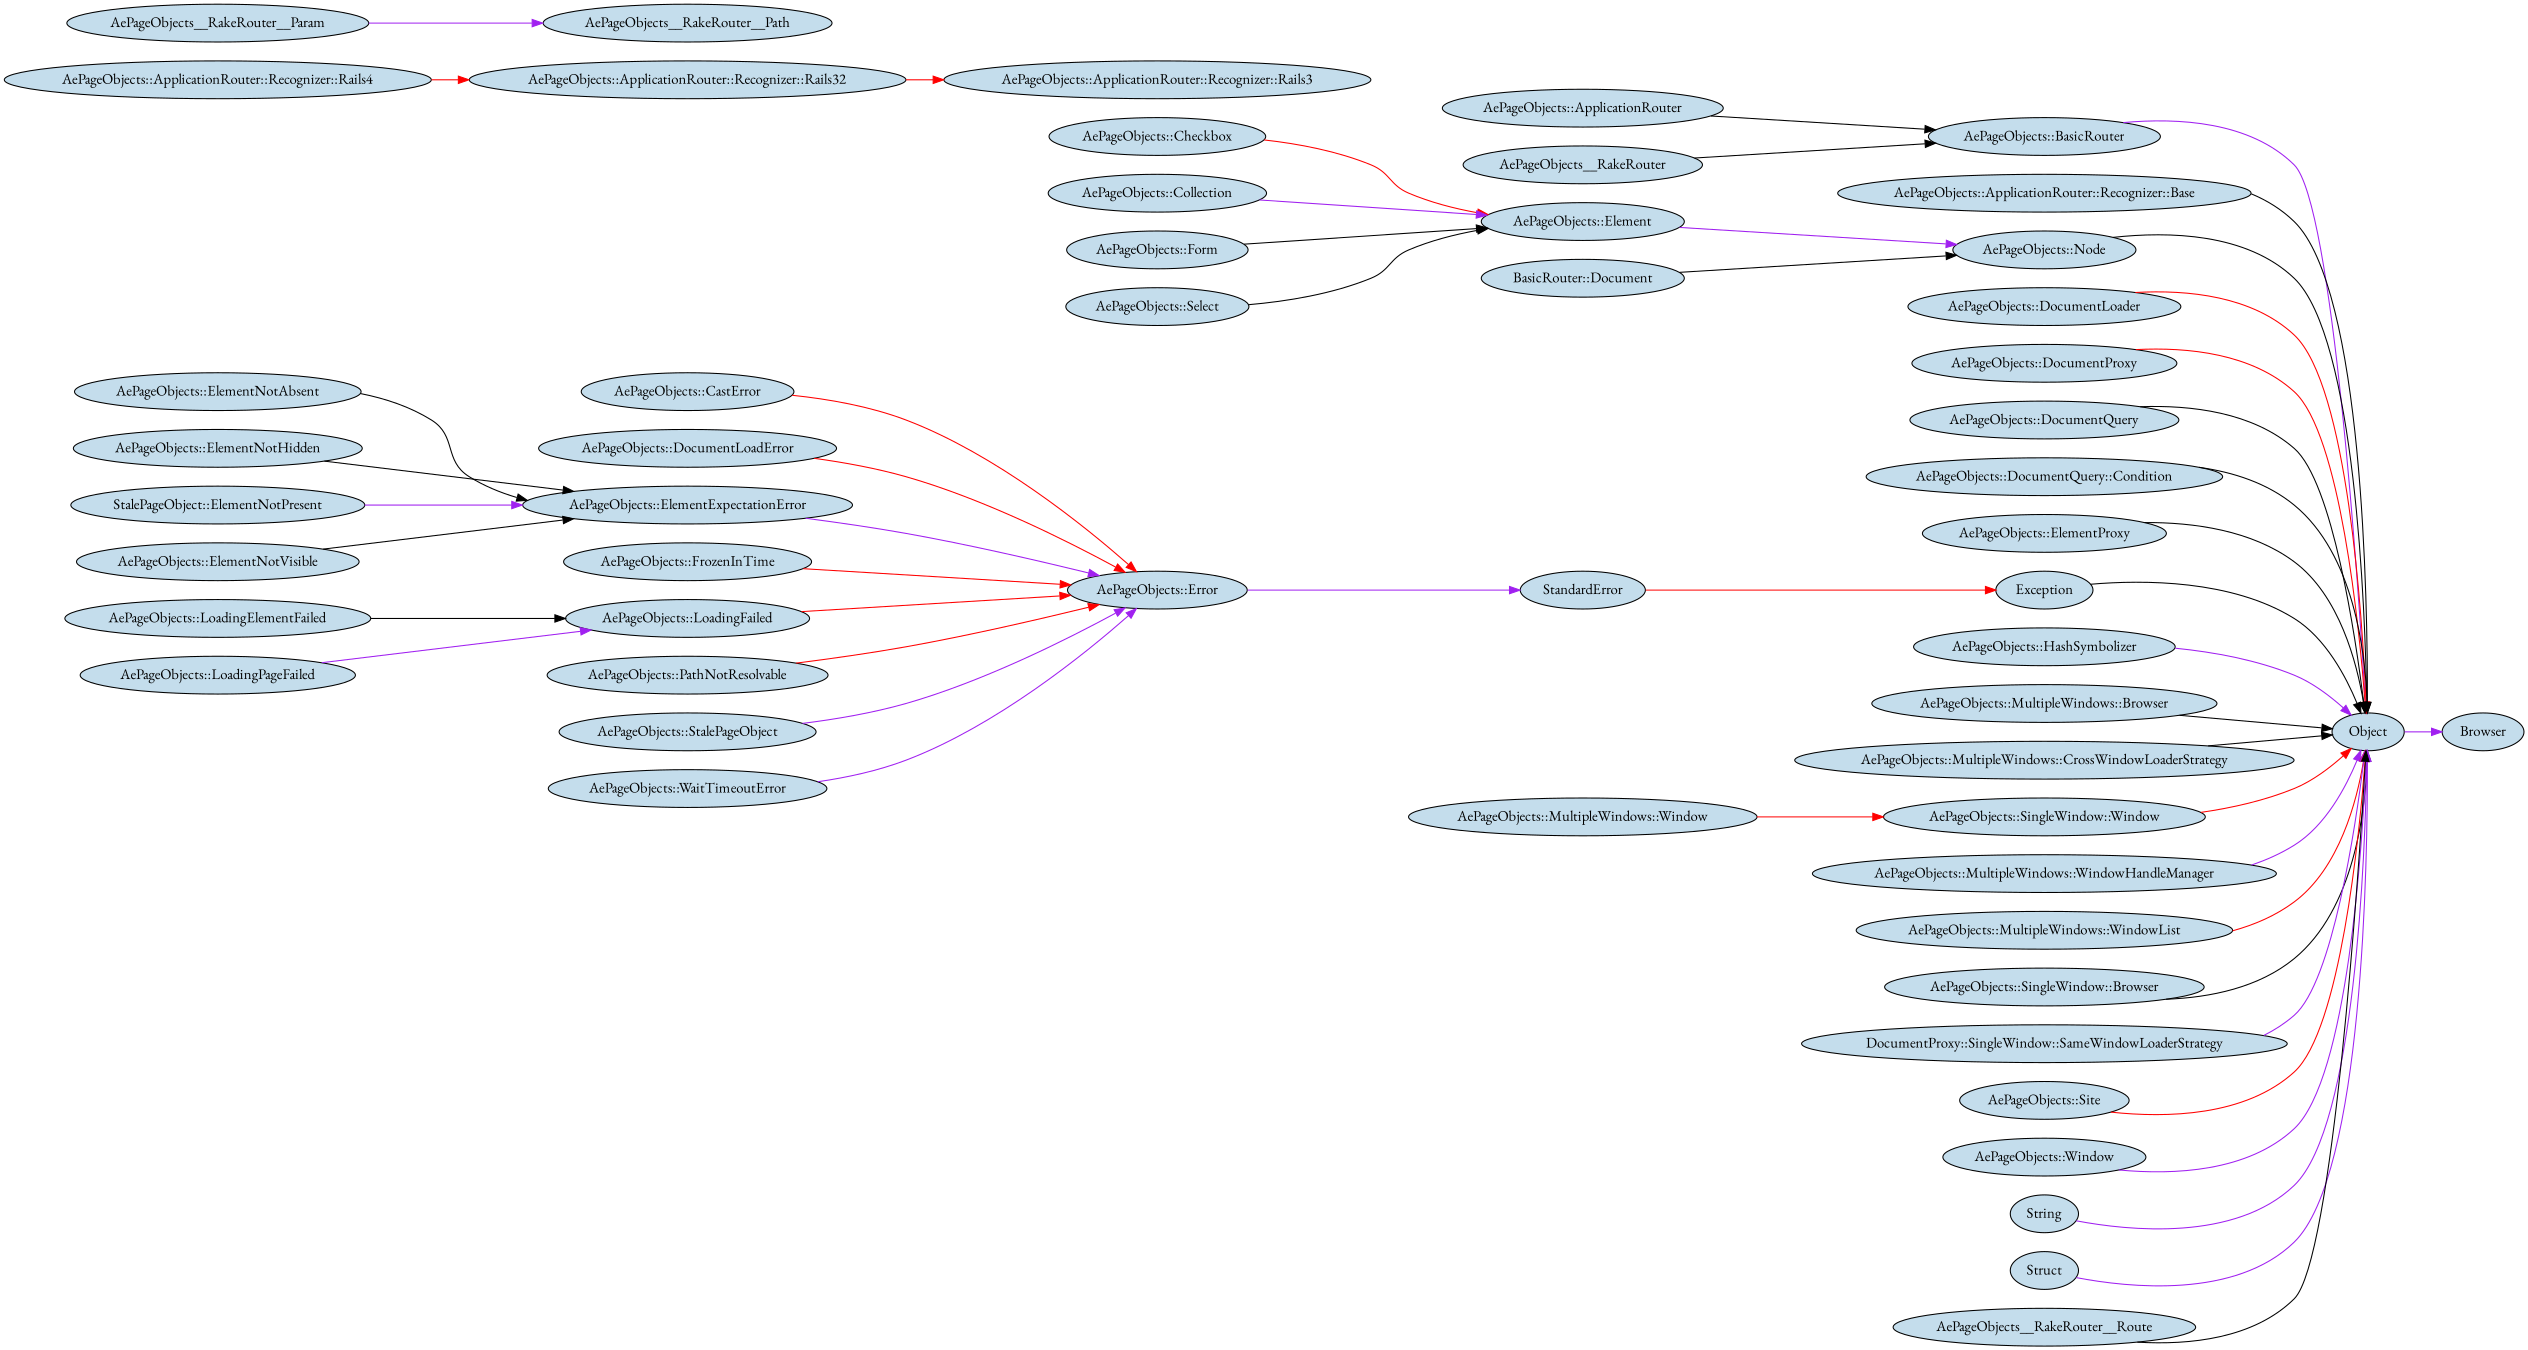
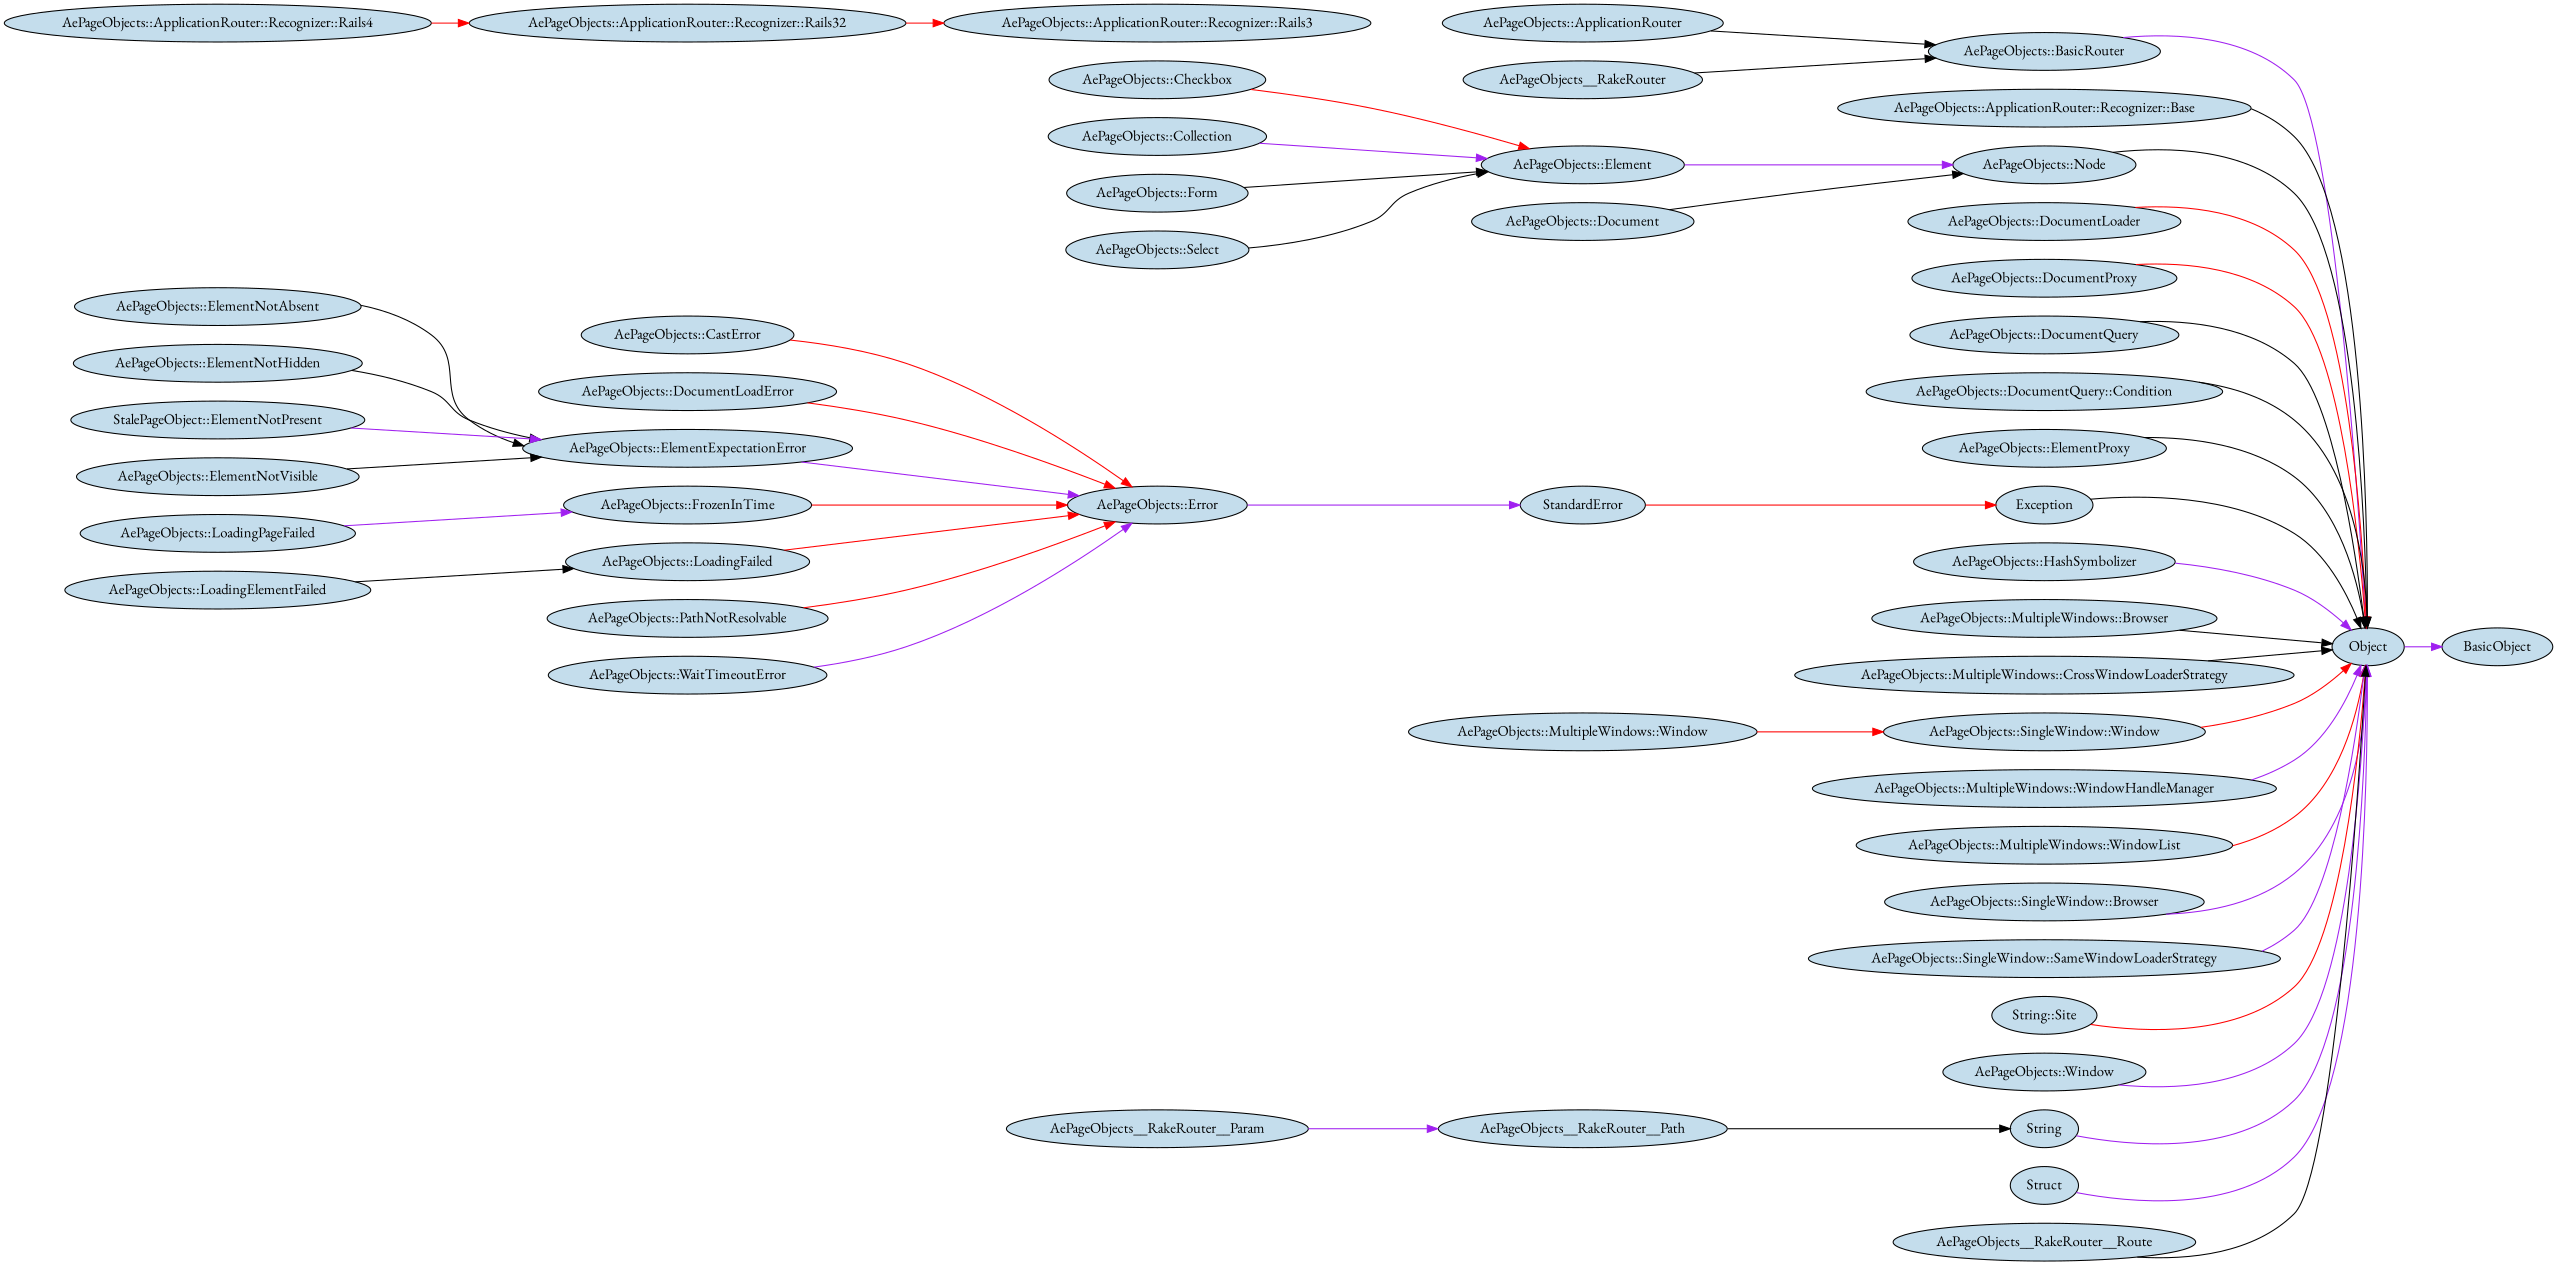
node "BasicRouter::Document": label "BasicRouter::Document" -> "AePageObjects::Document"
edge "AePageObjects::LoadingPageFailed" -> "AePageObjects::LoadingFailed": now "AePageObjects::LoadingPageFailed" -> "AePageObjects::FrozenInTime"
node "AePageObjects::StalePageObject": removed
node "Browser": label "Browser" -> "BasicObject"
edge "AePageObjects::SingleWindow::Browser" -> "Object": color black -> purple
node "DocumentProxy::SingleWindow::SameWindowLoaderStrategy": label "DocumentProxy::SingleWindow::SameWindowLoaderStrategy" -> "AePageObjects::SingleWindow::SameWindowLoaderStrategy"
node "AePageObjects::Site": label "AePageObjects::Site" -> "String::Site"
edge "AePageObjects__RakeRouter__Path" -> "String": added
